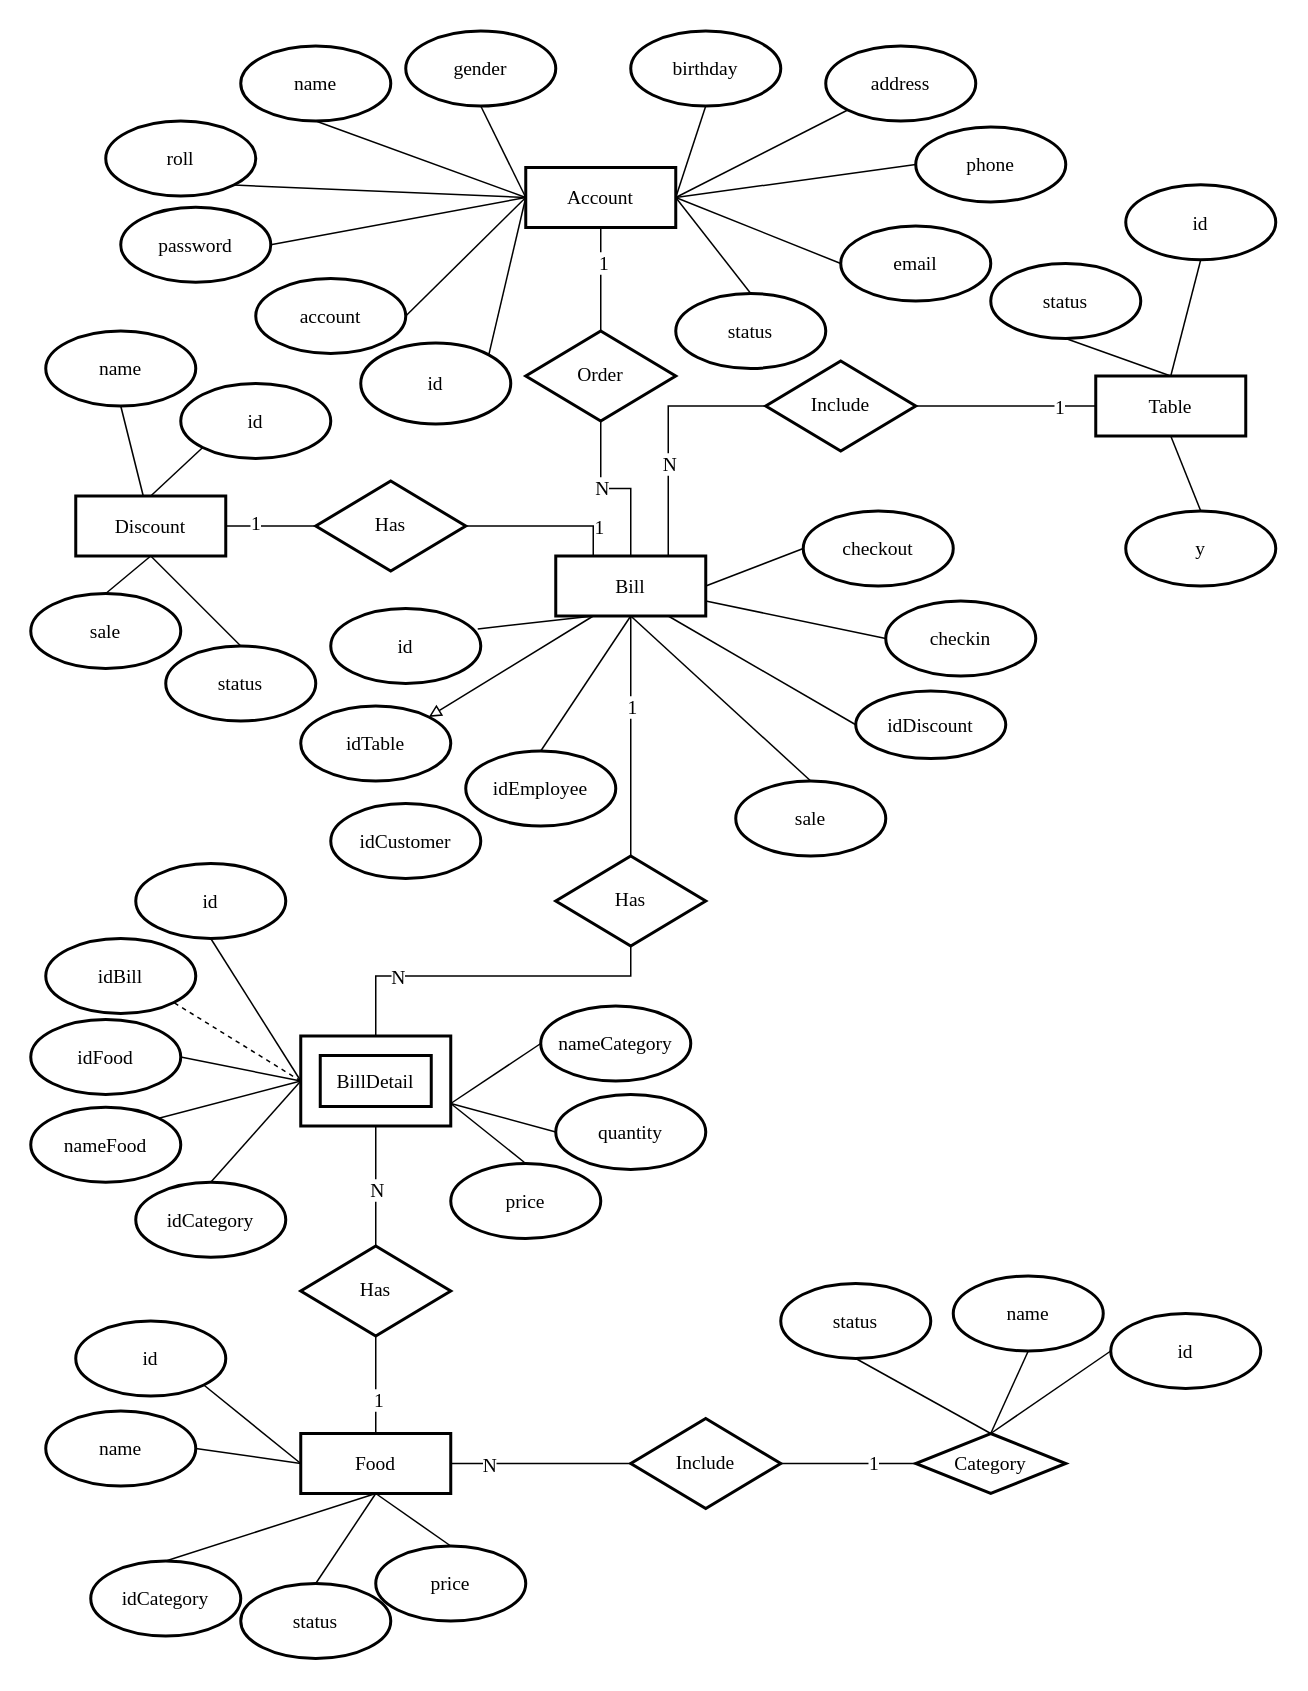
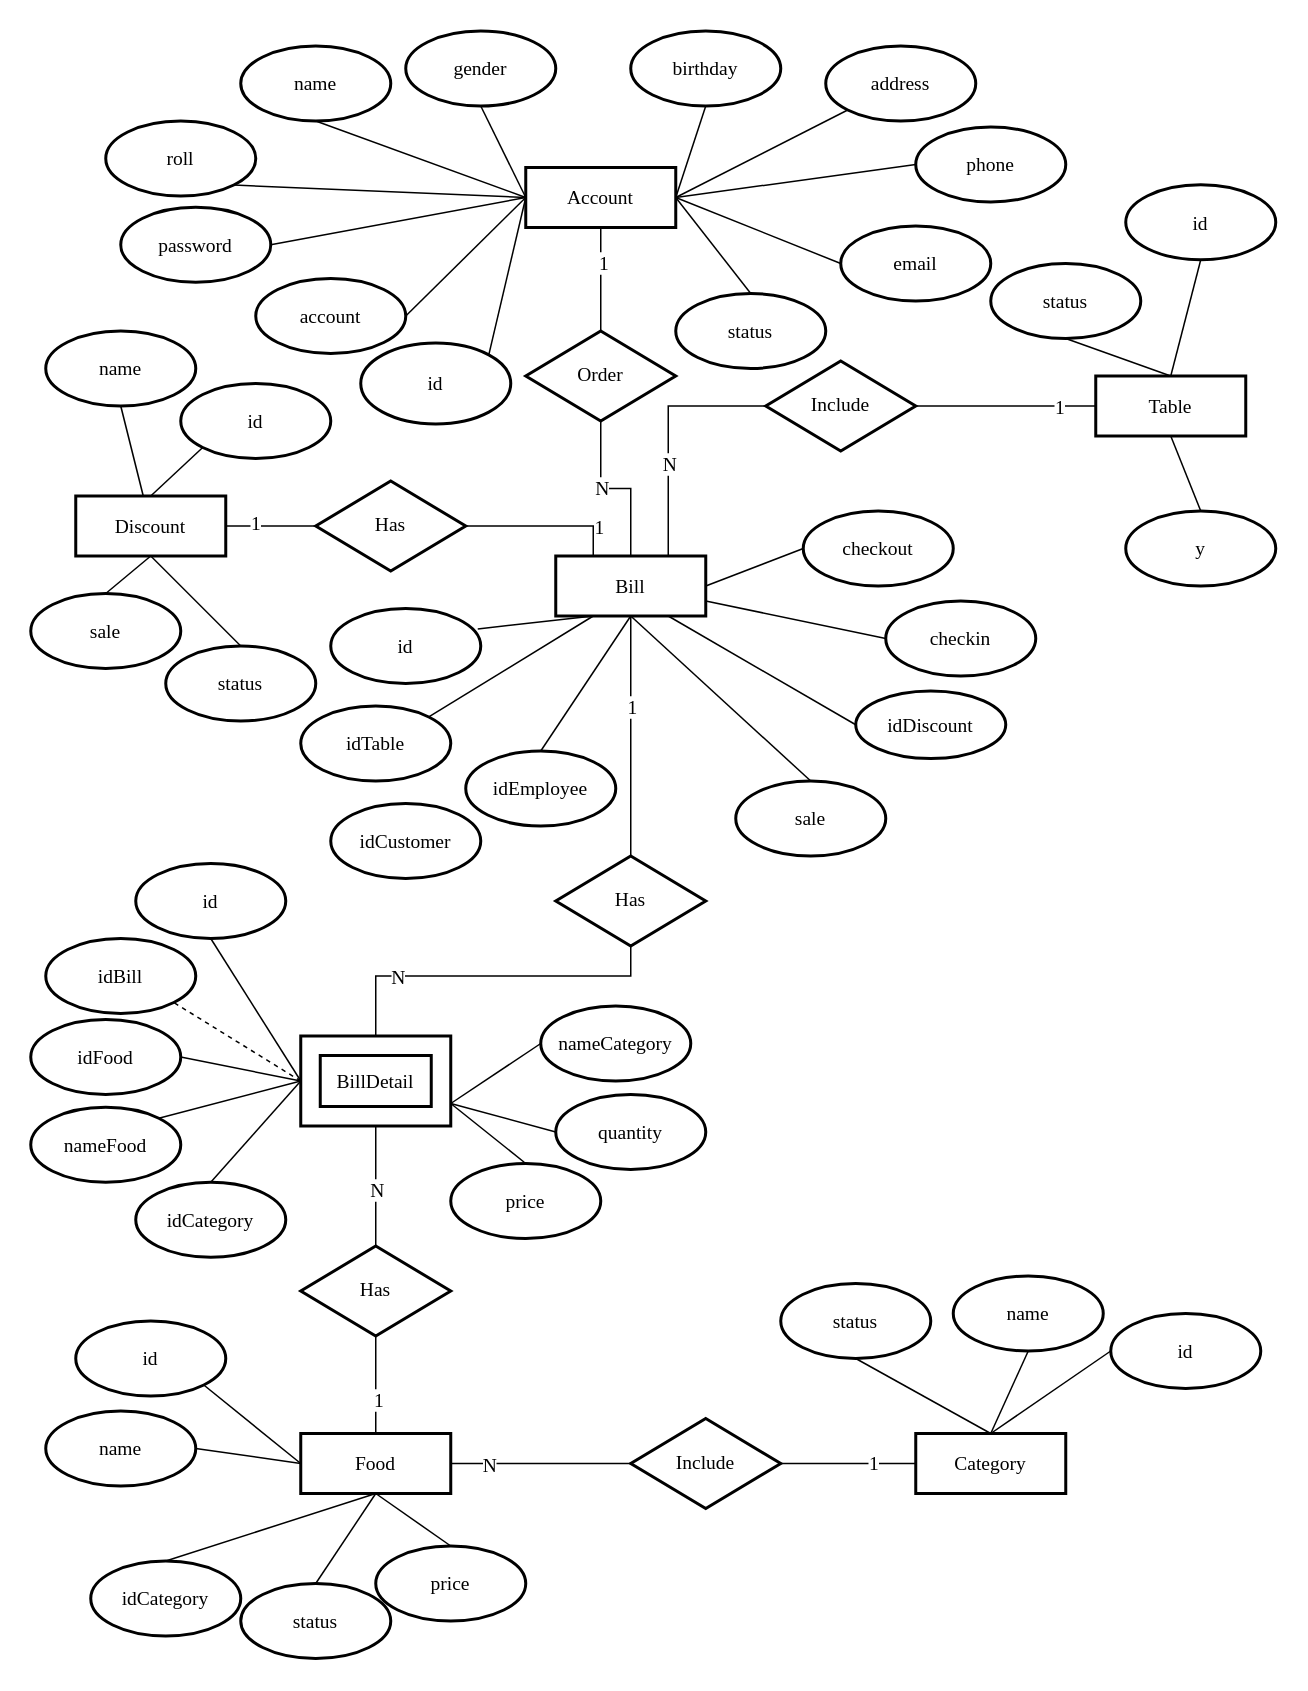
edge "Bill" -> "idTable": arrowhead block -> none
node "Category": shape diamond -> rectangle
